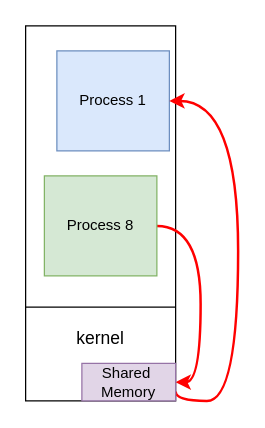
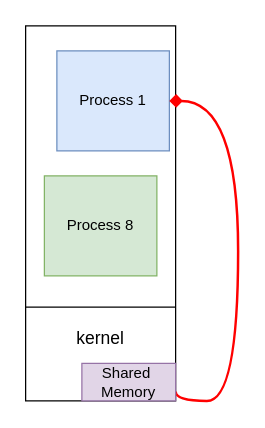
edge "Shared Memory" -> "Process 1": arrowhead classic -> diamond
edge "Process 8" -> "Shared Memory": removed
